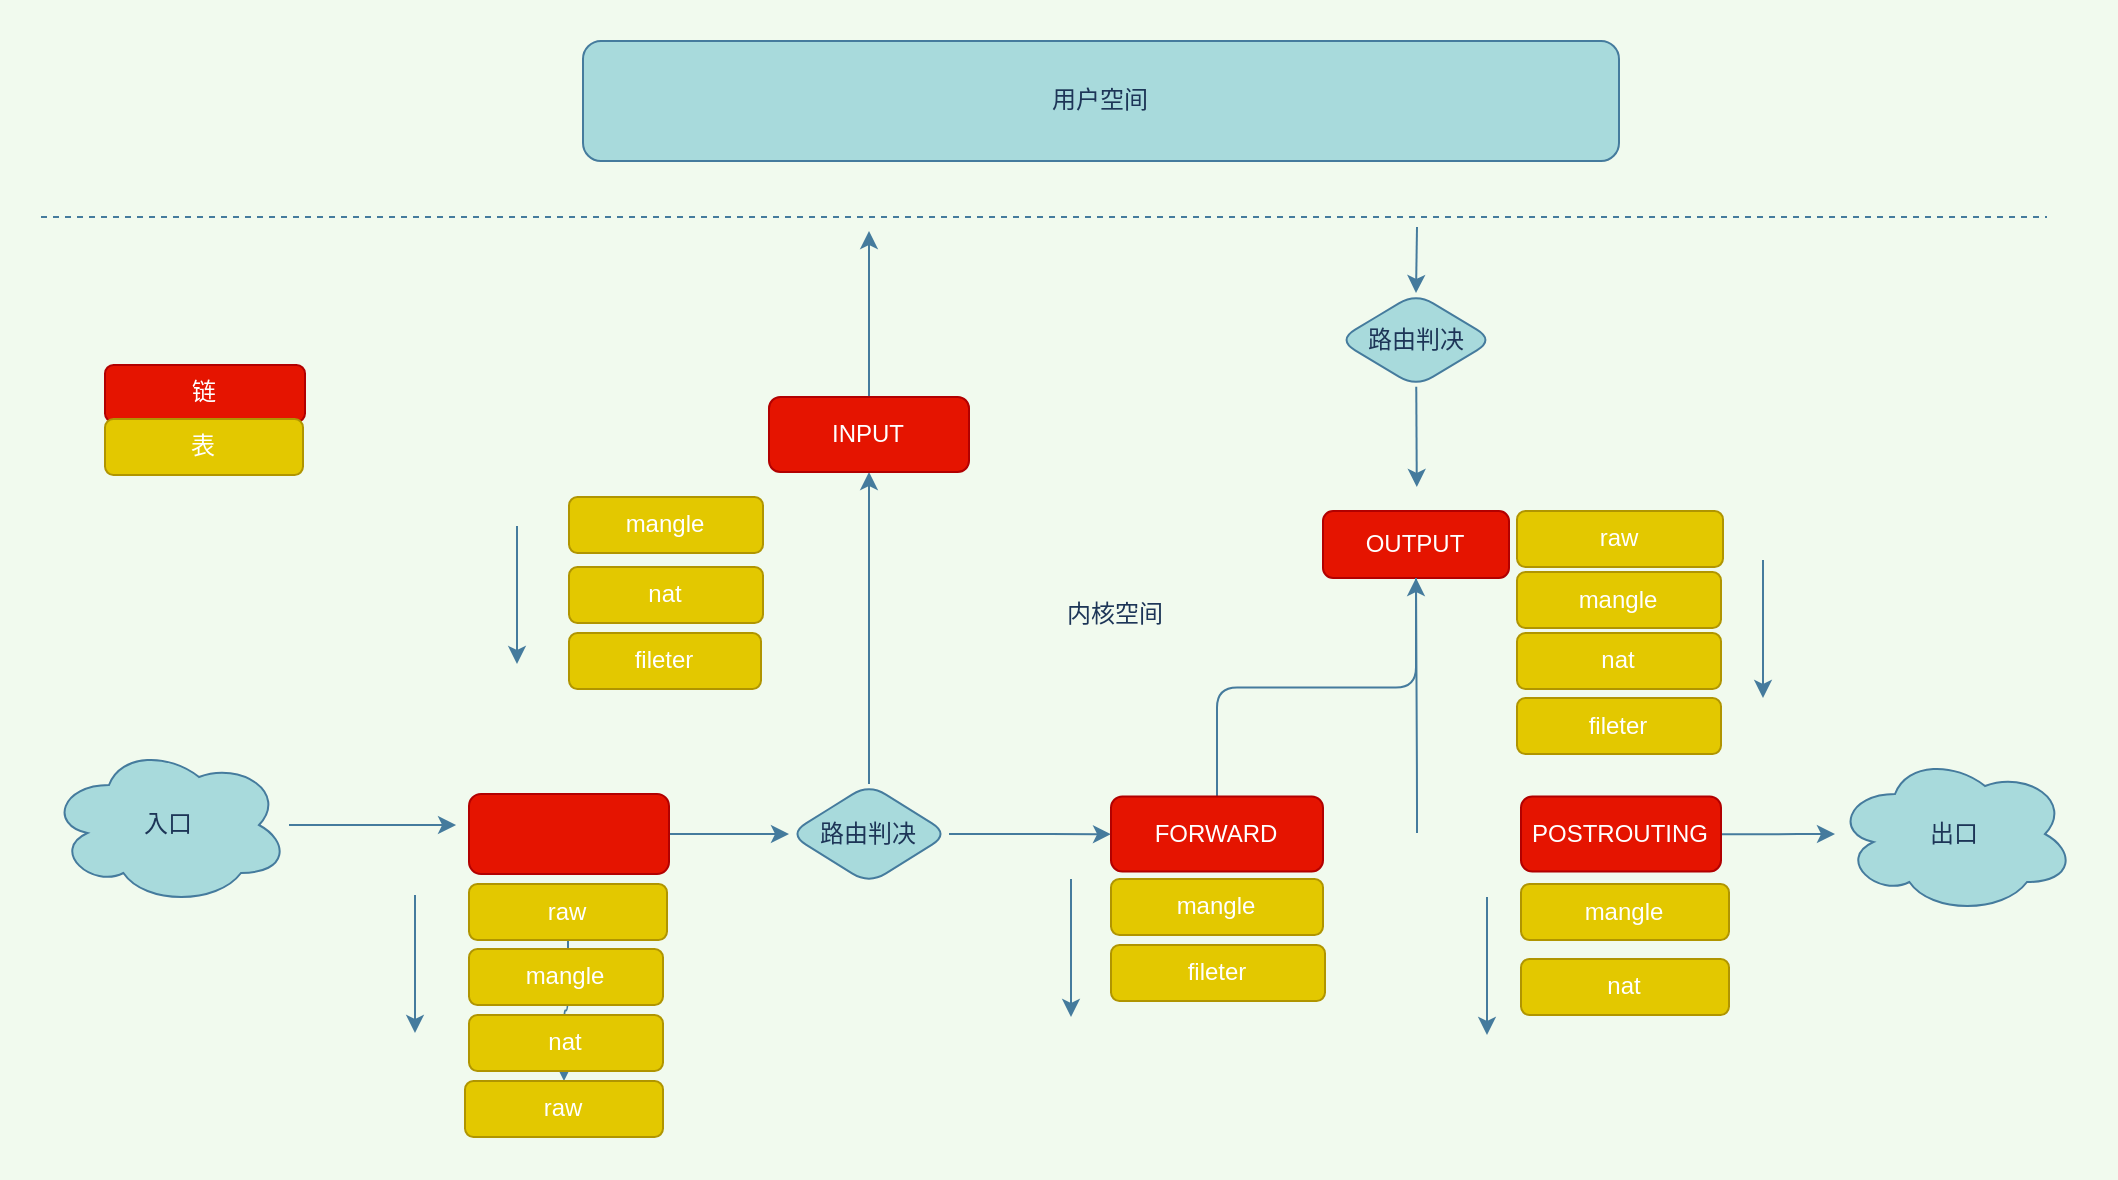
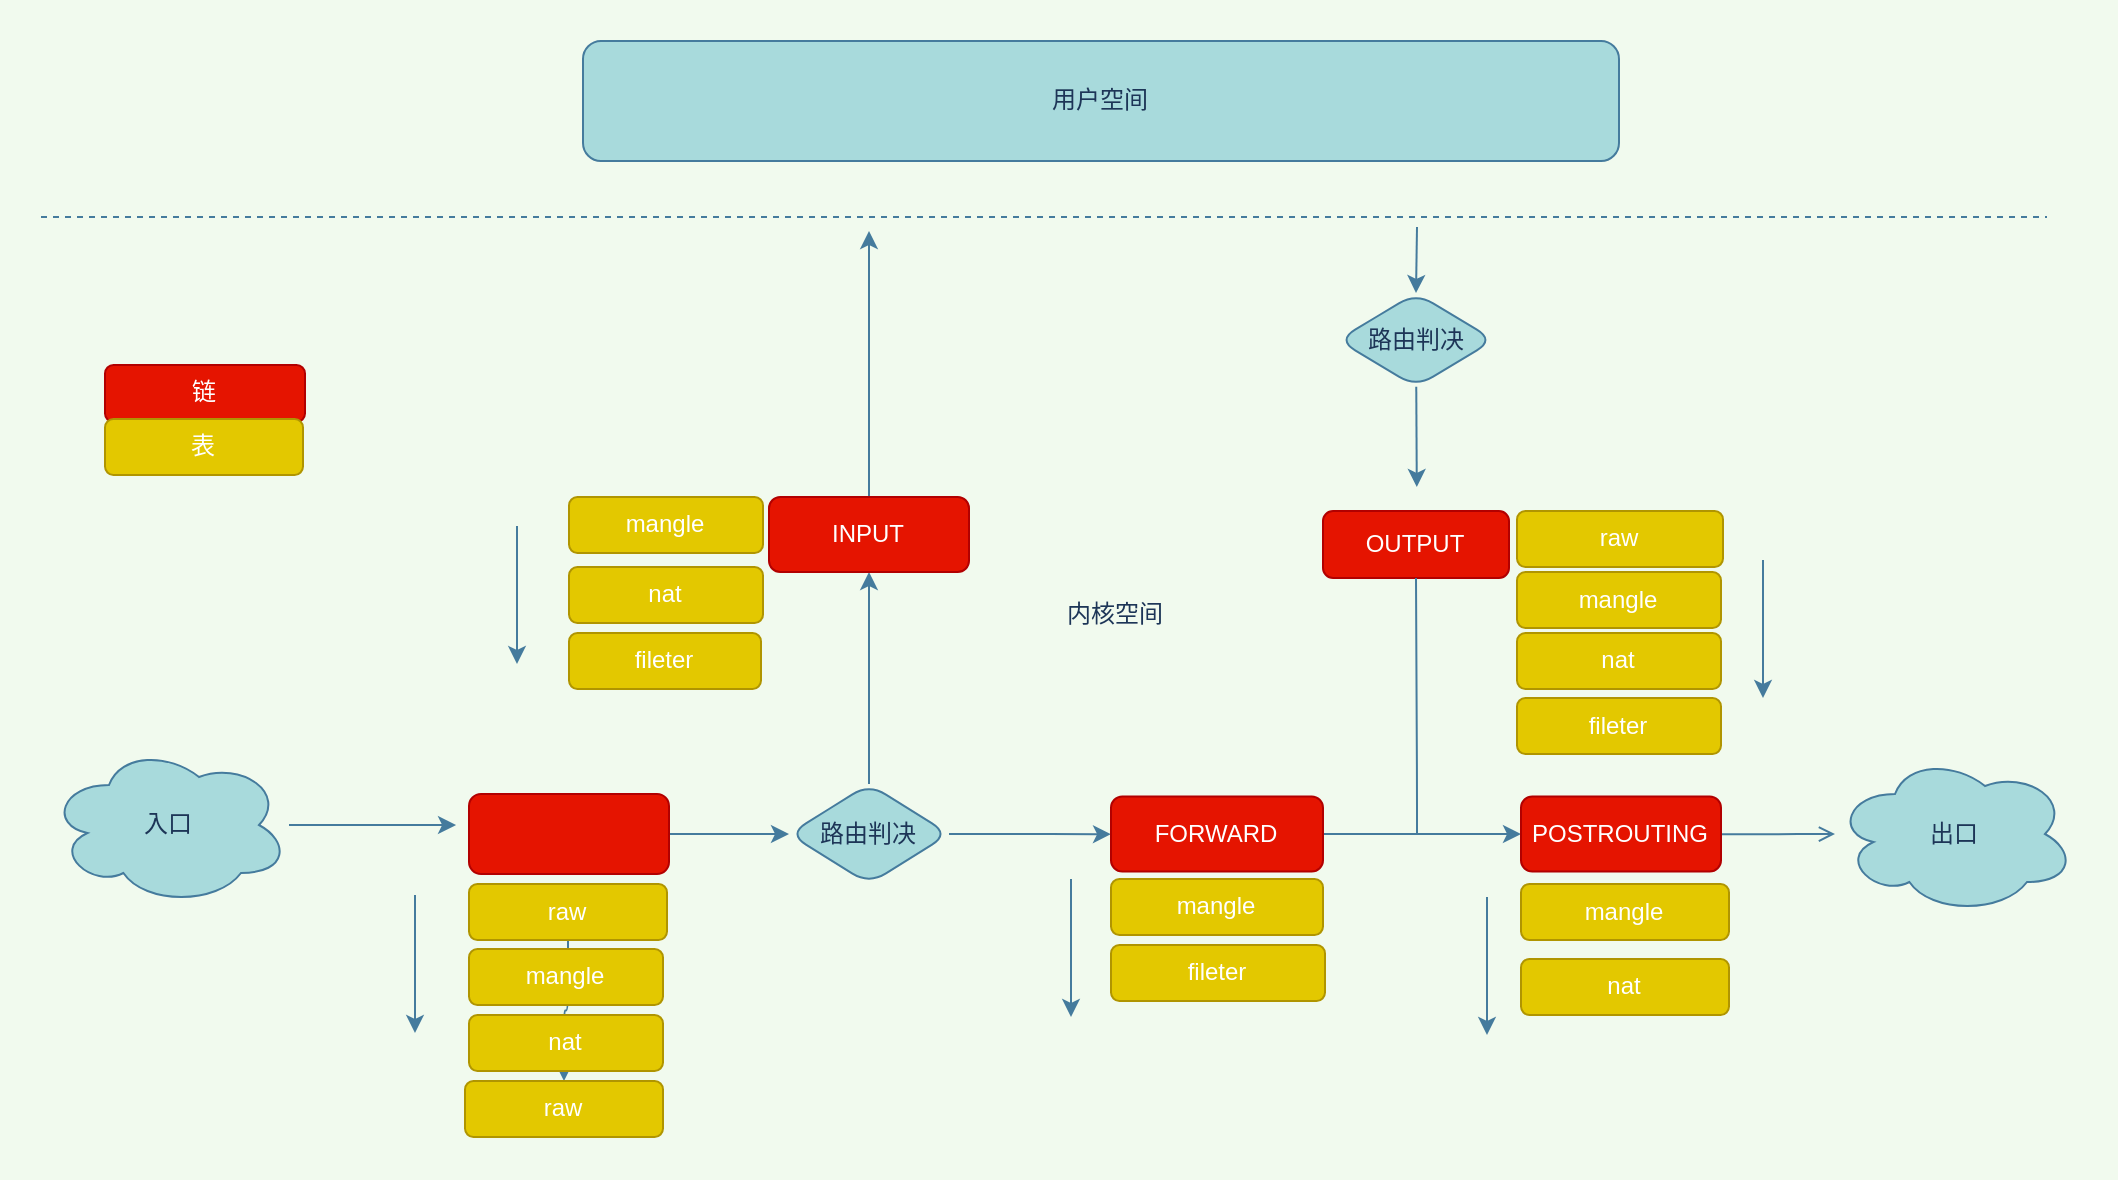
node "INPUT": moved (869, 435) -> (869, 535)
edge "FORWARD" -> "OUTPUT": now "FORWARD" -> "POSTROUTING"
edge "POSTROUTING" -> "出口": arrowhead classic -> open
